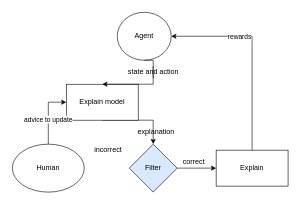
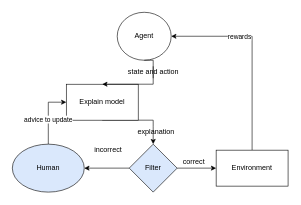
node "Human": fillcolor #ffffff -> #dae8fc
edge "Filter" -> "Human": added
node "Explain": label "Explain" -> "Environment"
